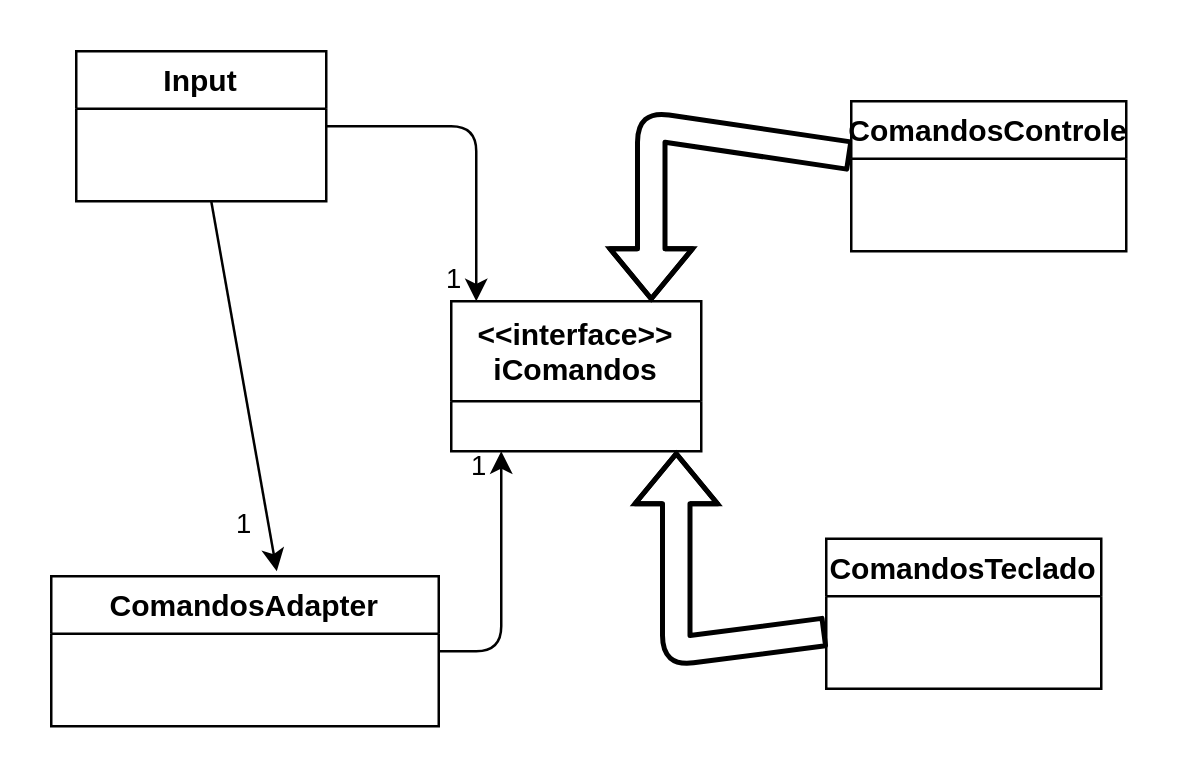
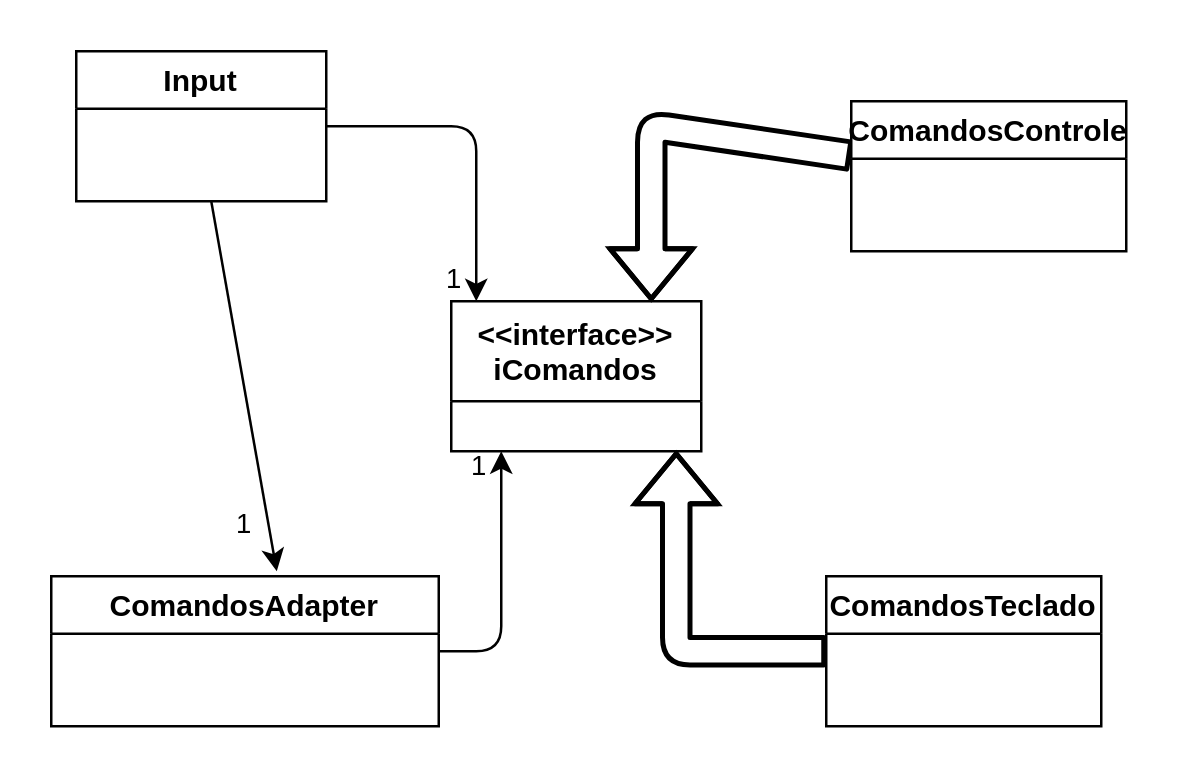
node "ComandosTeclado": moved (964, 614) -> (964, 651)
